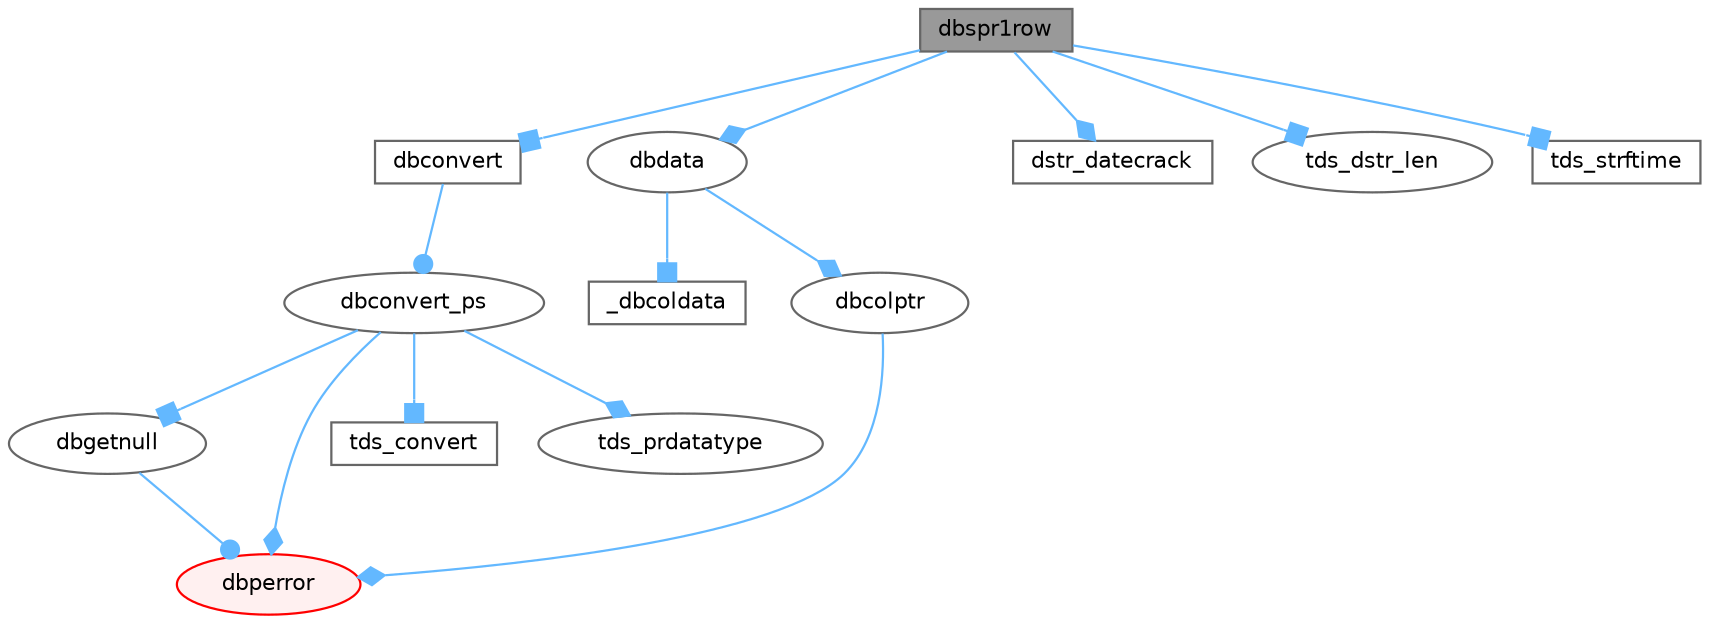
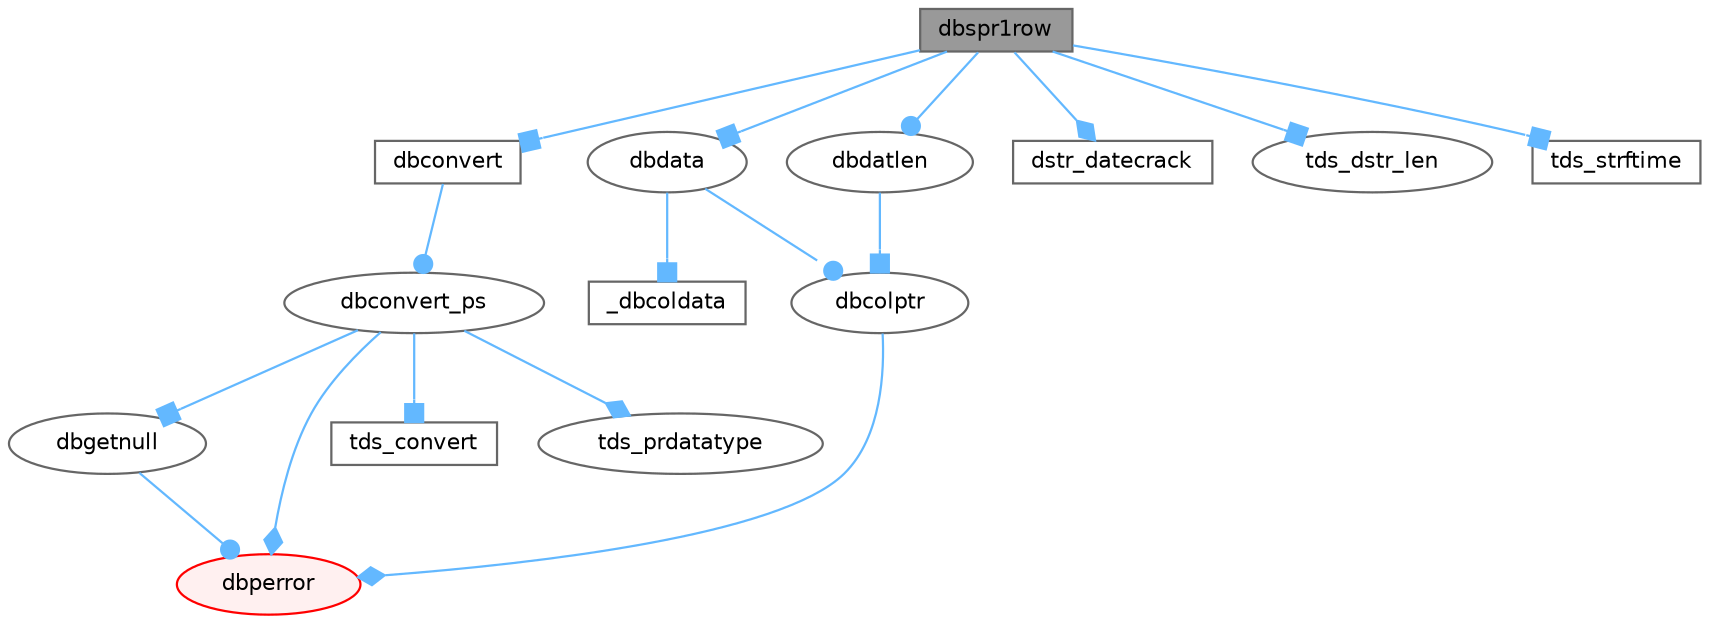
edge "dbspr1row" -> "dbdata": arrowhead diamond -> box
node "dbdatlen": added
edge "dbdata" -> "dbcolptr": arrowhead diamond -> dot
